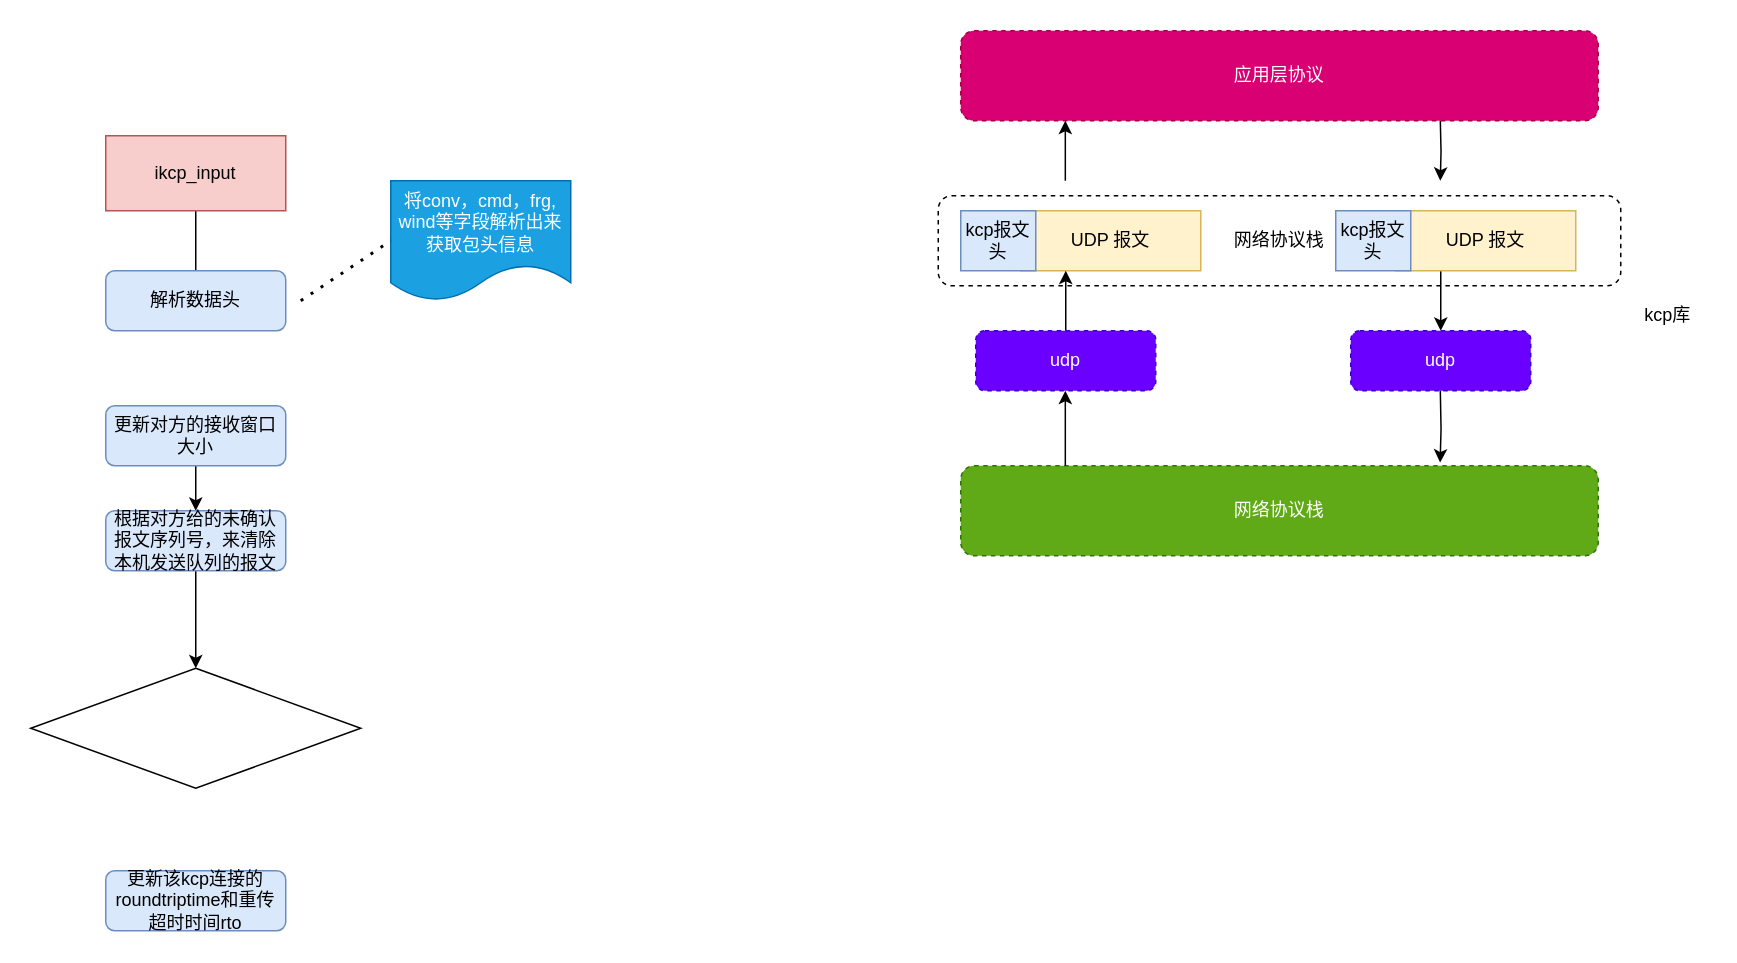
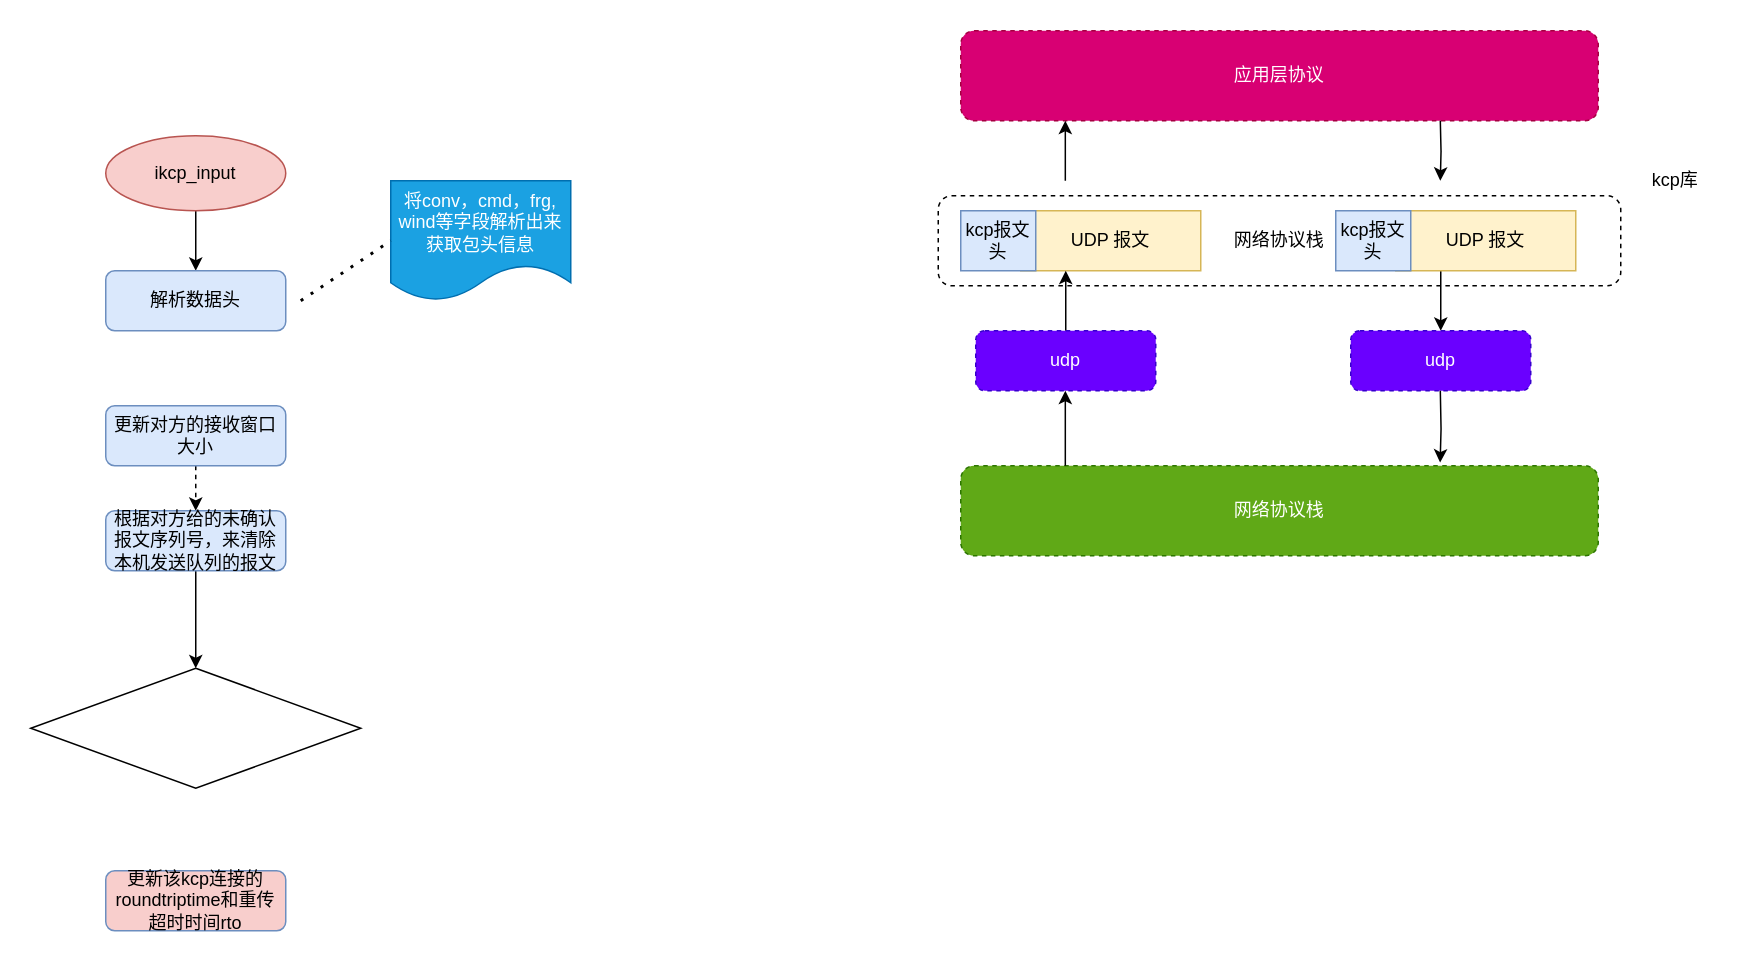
node "ikcp_input": shape rectangle -> ellipse
edge "ikcp_input" -- "解析数据头": arrowhead none -> classic
node "kcp库": moved (1667, 316) -> (1675, 181)
edge "更新对方的接收窗口大小" -> "根据对方给的未确认报文序列号，来清除本机发送队列的报文": style solid -> dashed
node "更新该kcp连接的roundtriptime和重传超时时间rto": fillcolor #dae8fc -> #f8cecc
